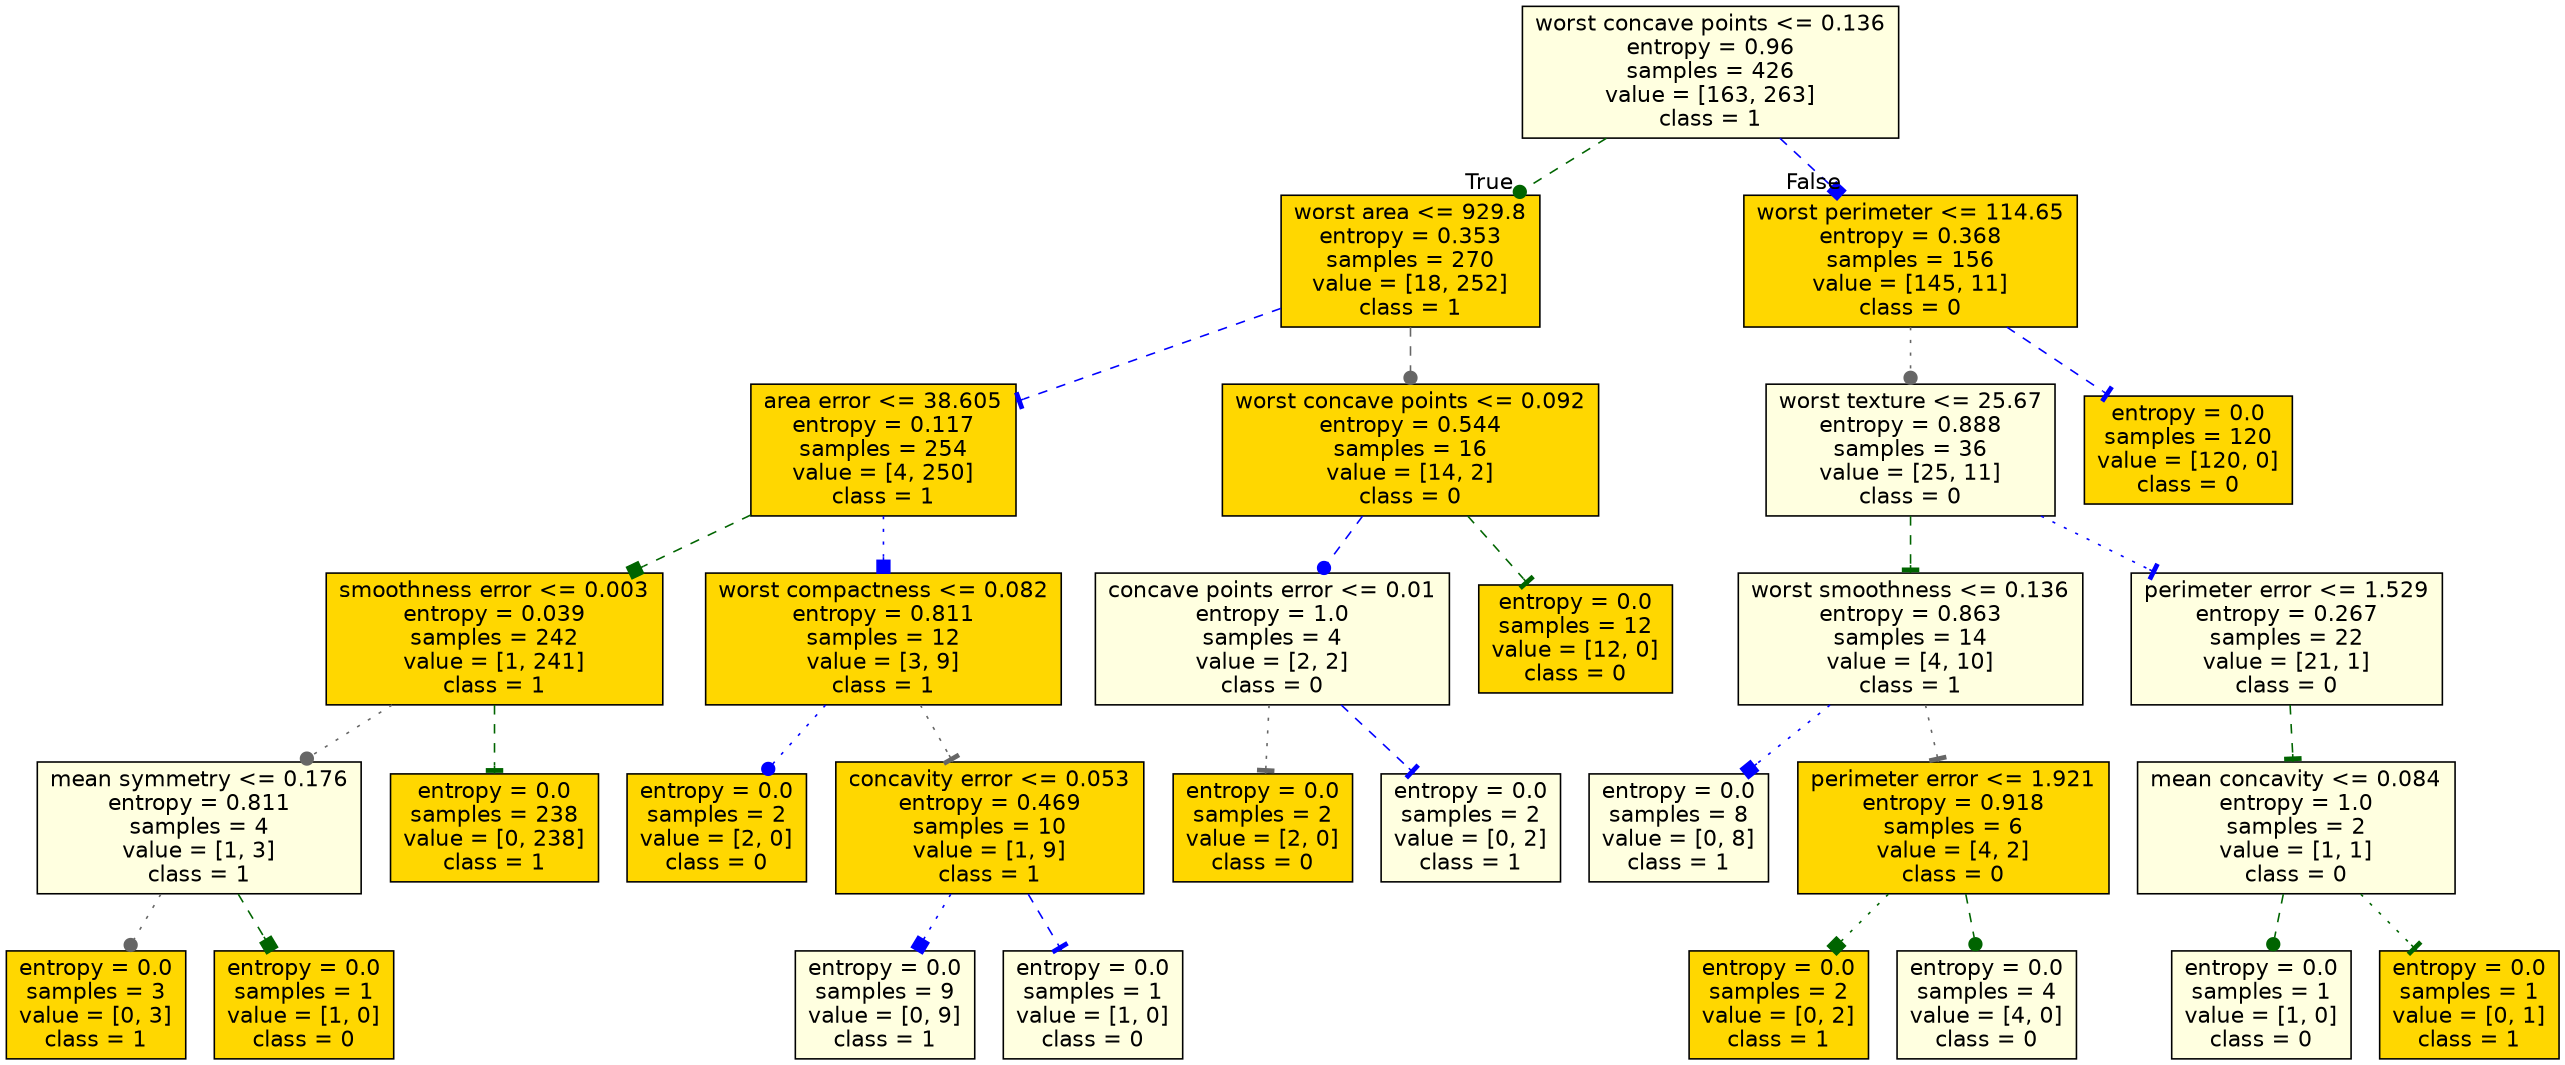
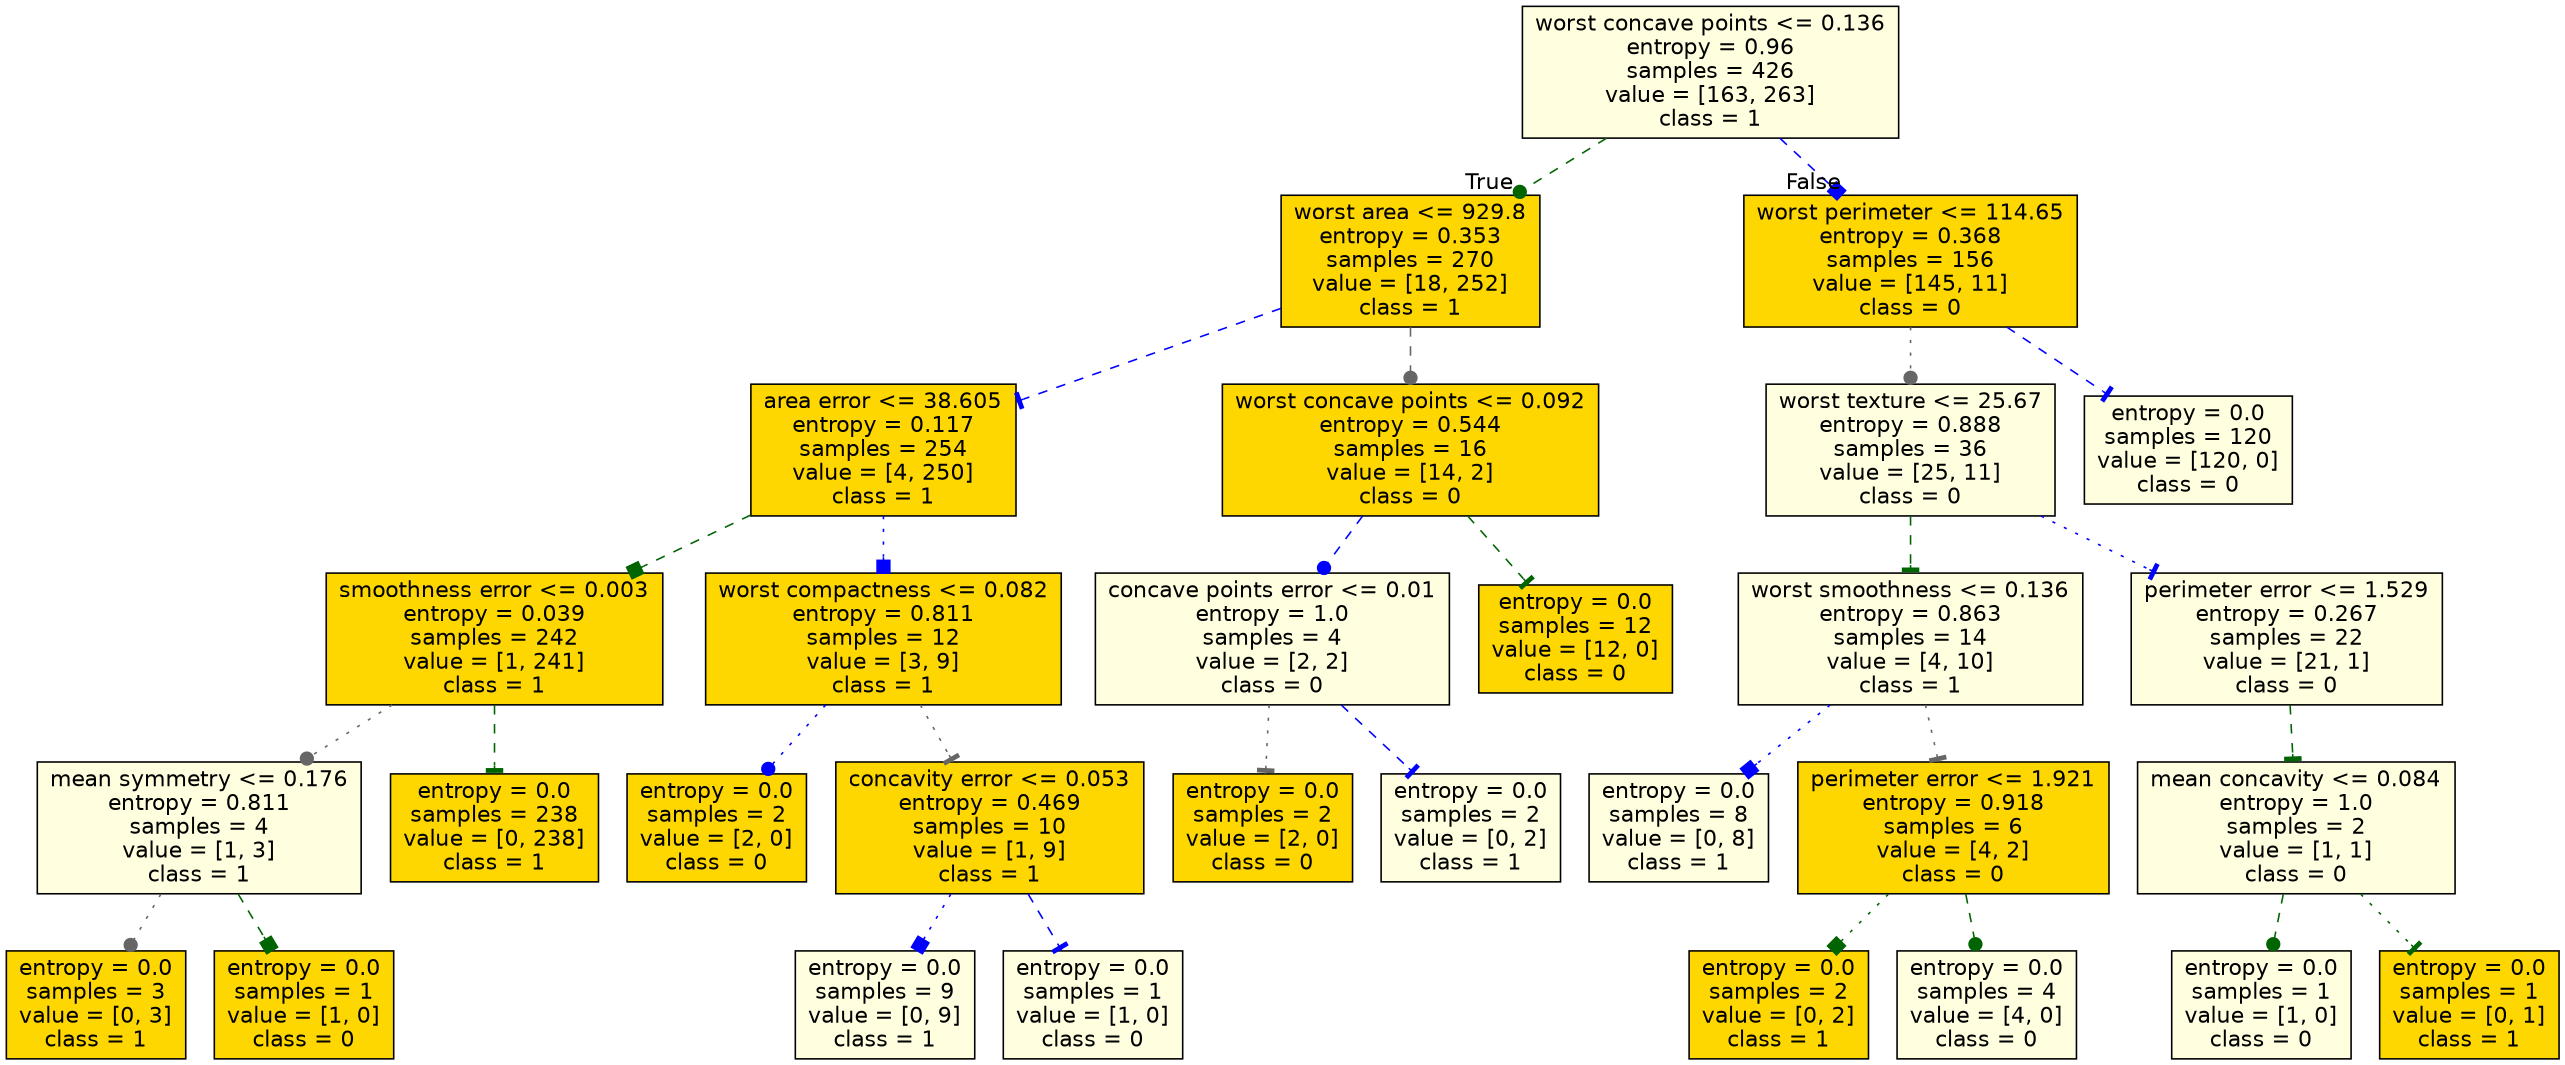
node "entropy = 0.0 samples = 120 value = [120, 0] class = 0": fillcolor gold -> lightyellow
